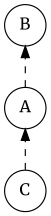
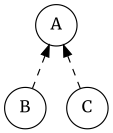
edge "A" -> "B": reversed
